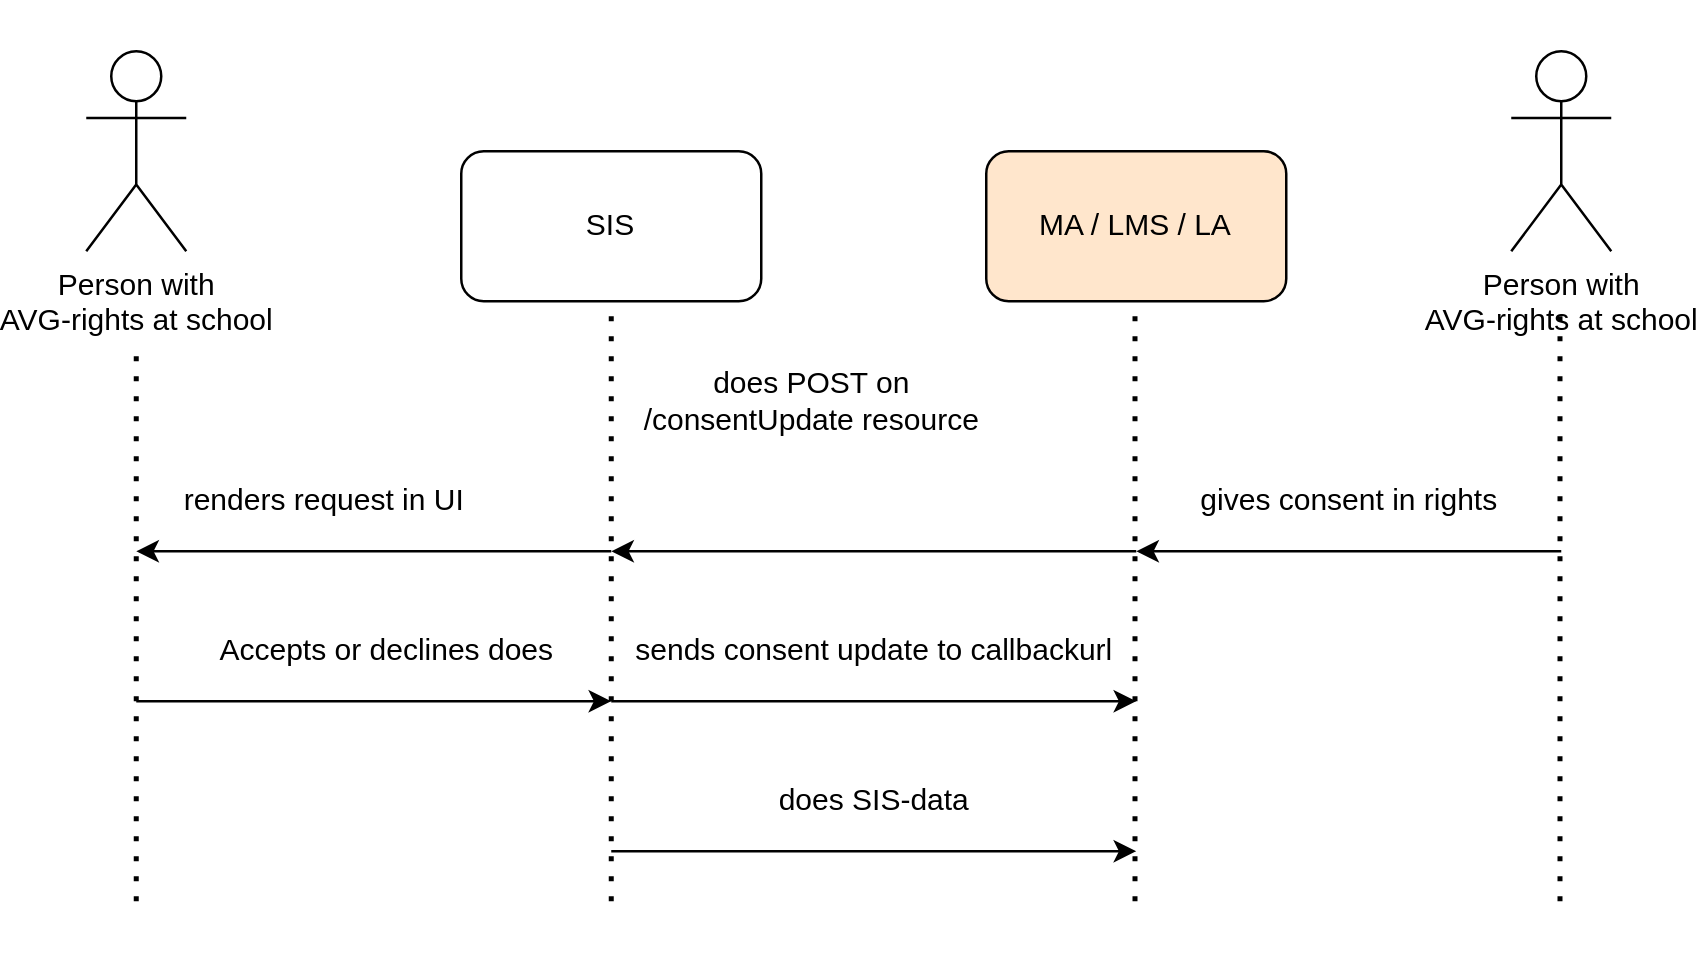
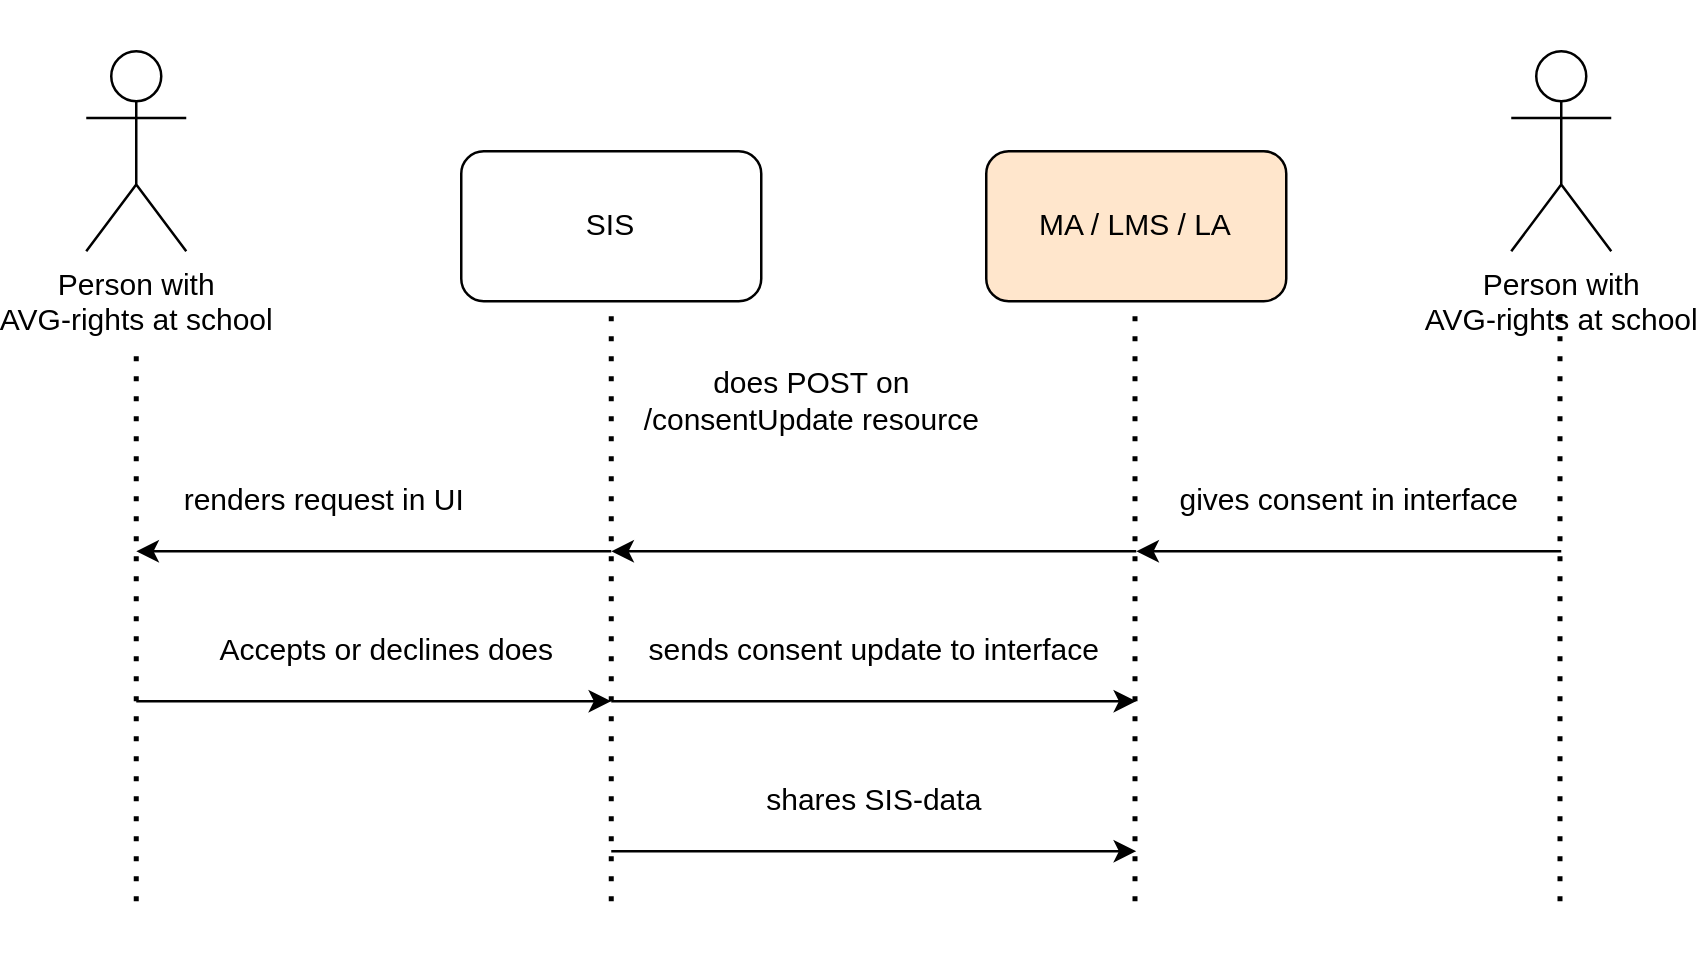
node "gives consent in rights": label "gives consent in rights" -> "gives consent in interface"
node "sends consent update to callbackurl": label "sends consent update to callbackurl" -> "sends consent update to interface"
node "does SIS-data": label "does SIS-data" -> "shares SIS-data"
